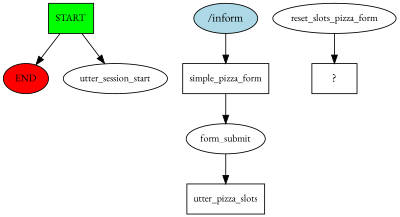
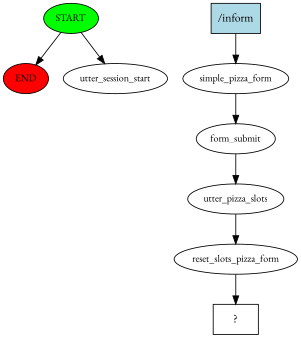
node "START": shape box -> ellipse
node "/inform": shape ellipse -> box
node "simple_pizza_form": shape box -> ellipse
node "utter_pizza_slots": shape box -> ellipse
edge "utter_pizza_slots" -> "reset_slots_pizza_form": added
